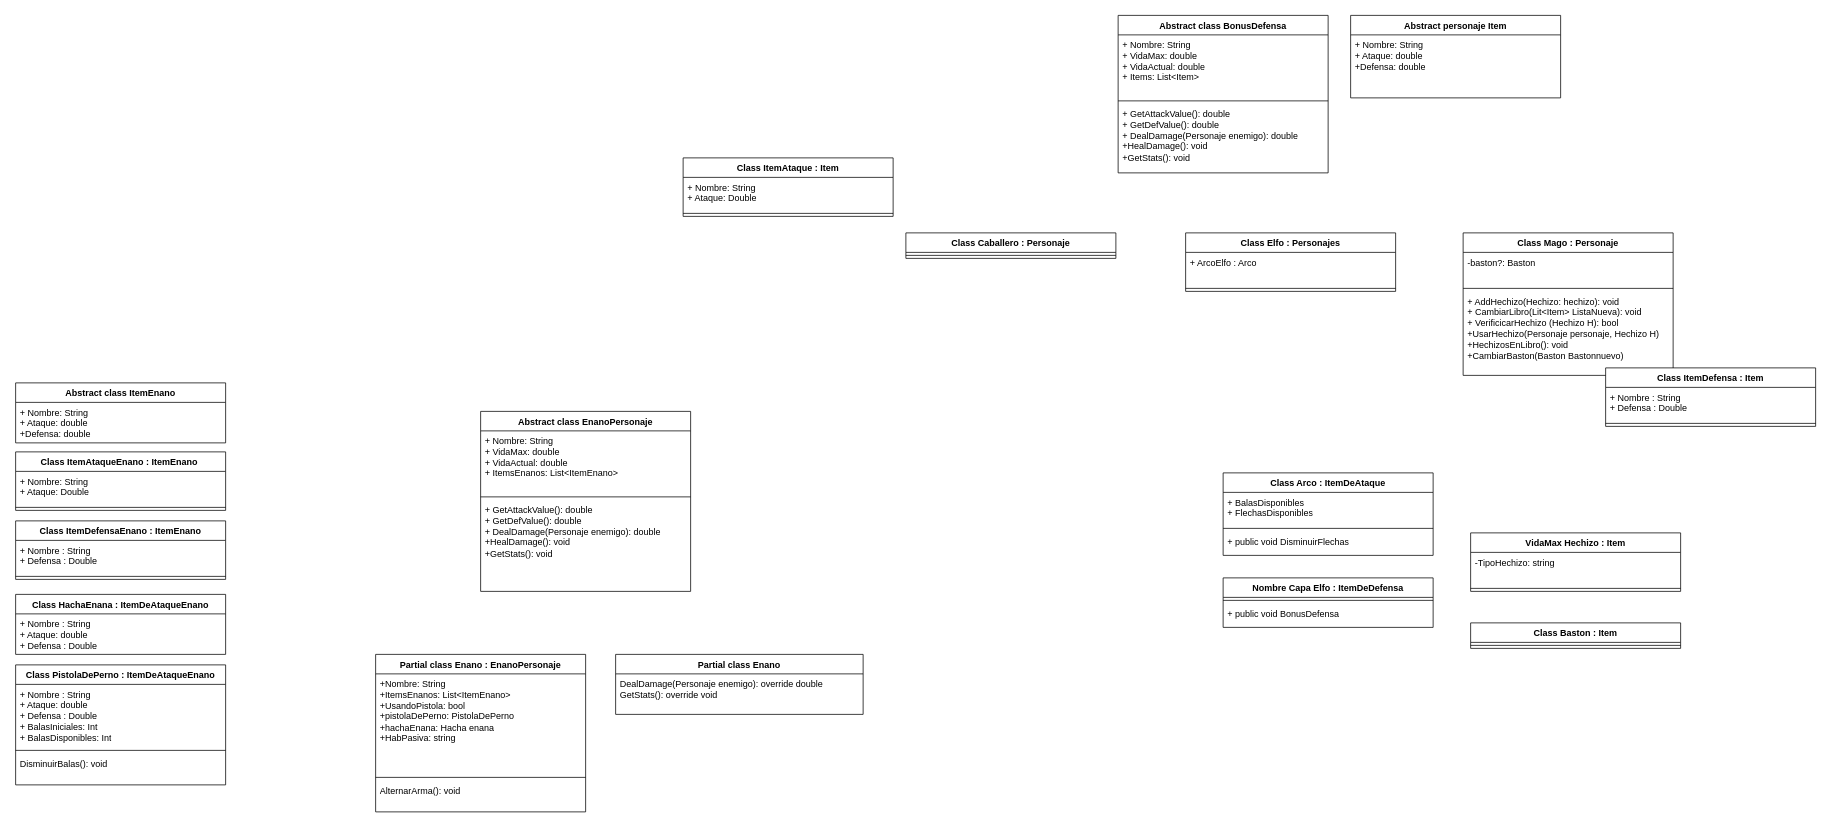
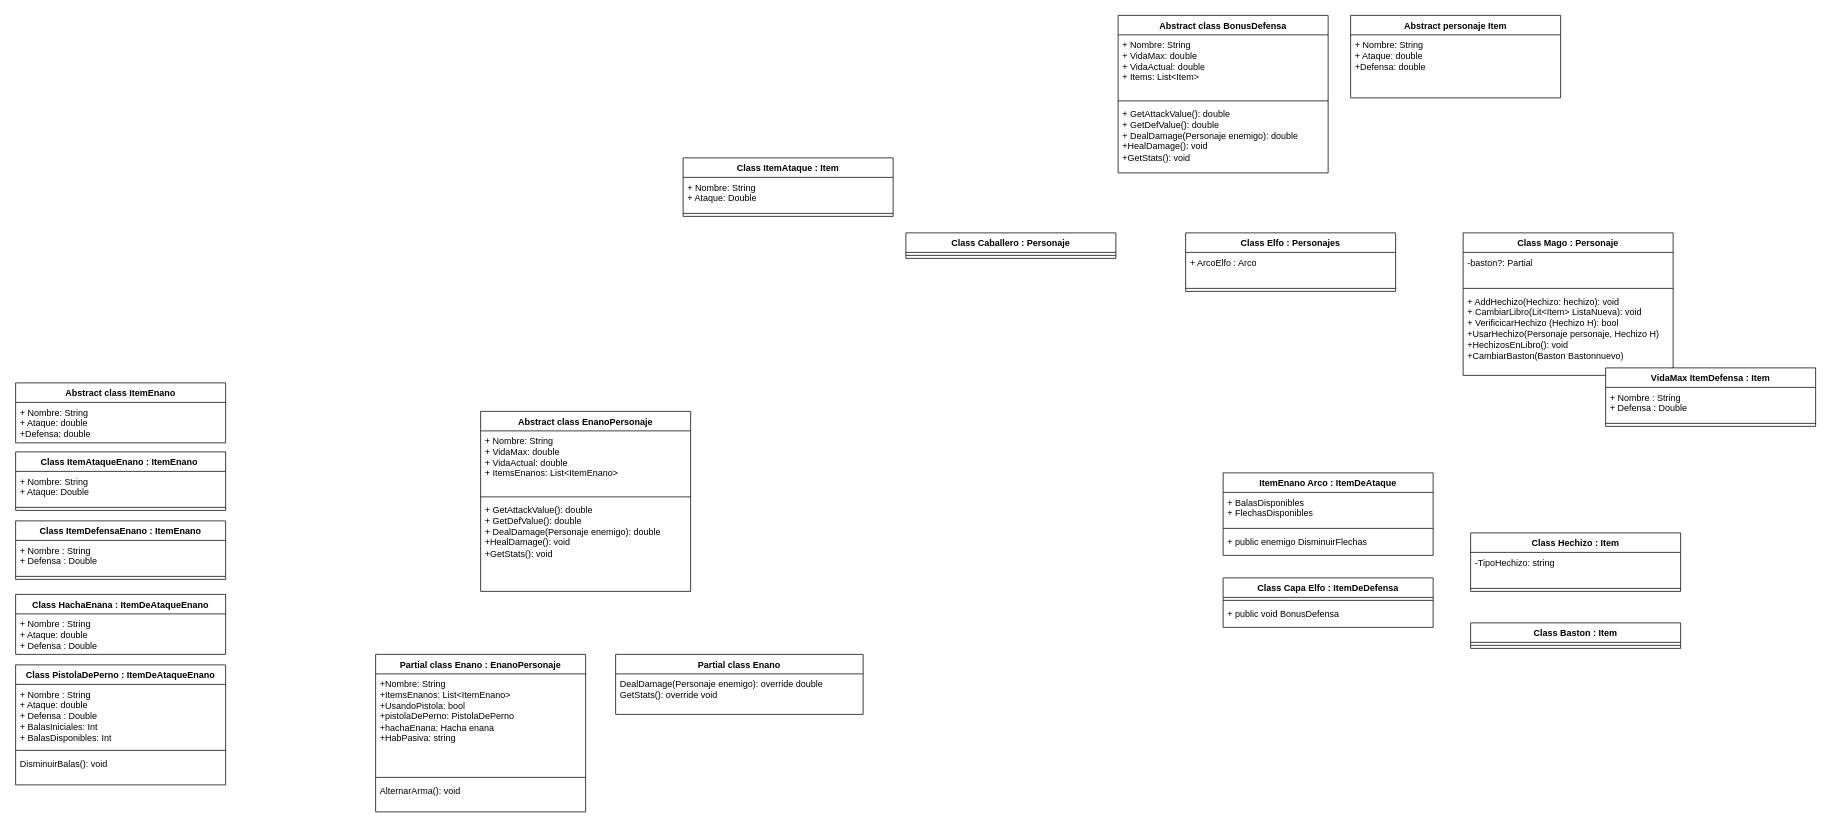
node "-baston?: Baston": label "-baston?: Baston" -> "-baston?: Partial"
node "Class ItemDefensa : Item": label "Class ItemDefensa : Item" -> "VidaMax ItemDefensa : Item"
node "Class Arco : ItemDeAtaque": label "Class Arco : ItemDeAtaque" -> "ItemEnano Arco : ItemDeAtaque"
node "+ public void DisminuirFlechas": label "+ public void DisminuirFlechas" -> "+ public enemigo DisminuirFlechas"
node "VidaMax Hechizo : Item": label "VidaMax Hechizo : Item" -> "Class Hechizo : Item"
node "Nombre Capa Elfo : ItemDeDefensa": label "Nombre Capa Elfo : ItemDeDefensa" -> "Class Capa Elfo : ItemDeDefensa"
